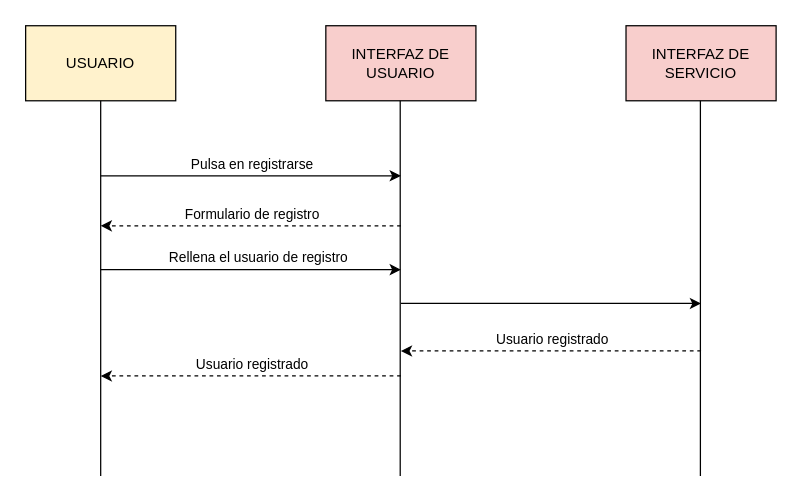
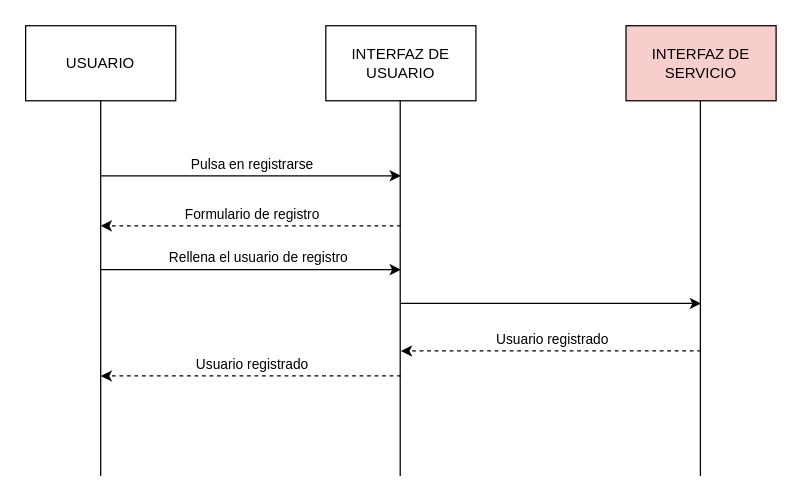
node "USUARIO": fillcolor #fff2cc -> #ffffff
node "INTERFAZ DE USUARIO": fillcolor #f8cecc -> #ffffff
